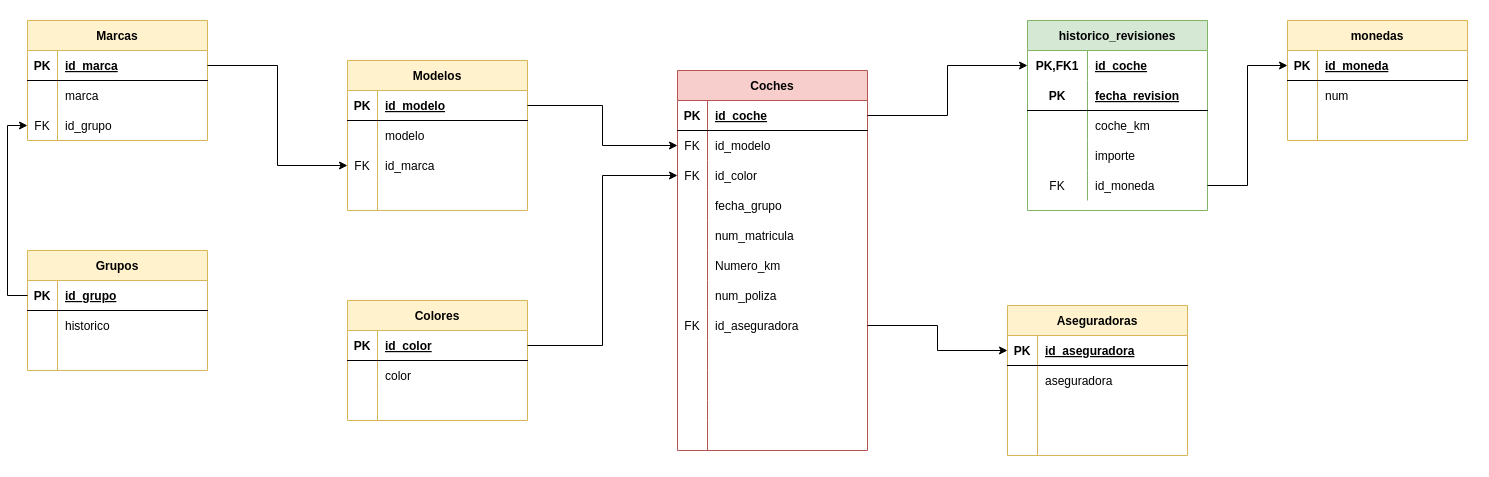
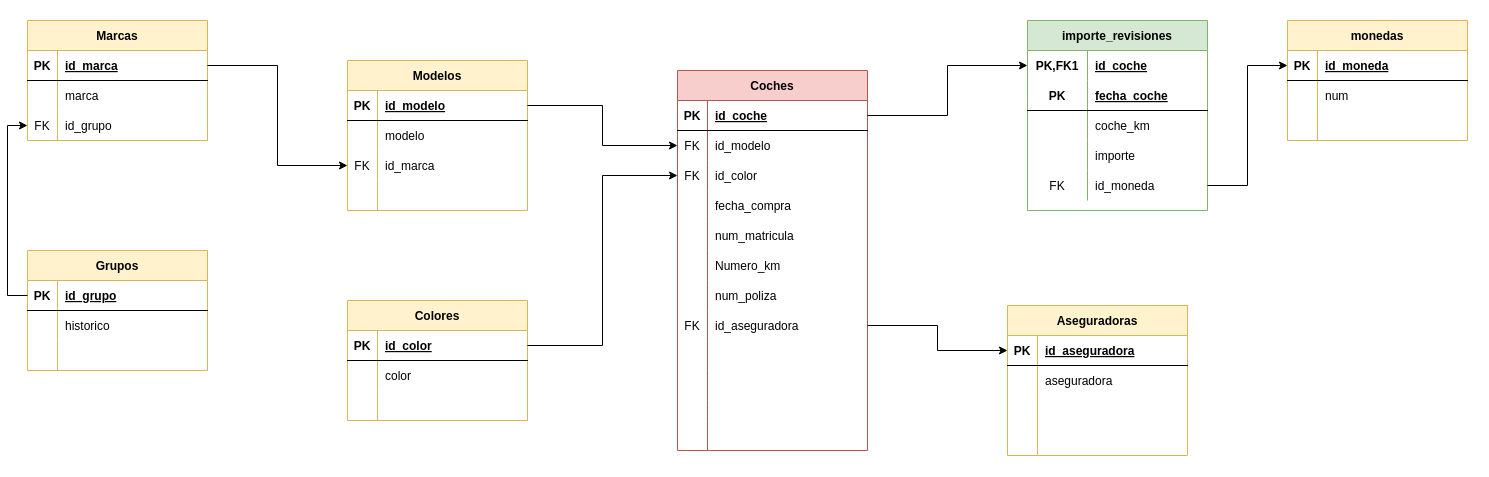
node "historico_revisiones": label "historico_revisiones" -> "importe_revisiones"
node "fecha_revision": label "fecha_revision" -> "fecha_coche"
node "fecha_grupo": label "fecha_grupo" -> "fecha_compra"
